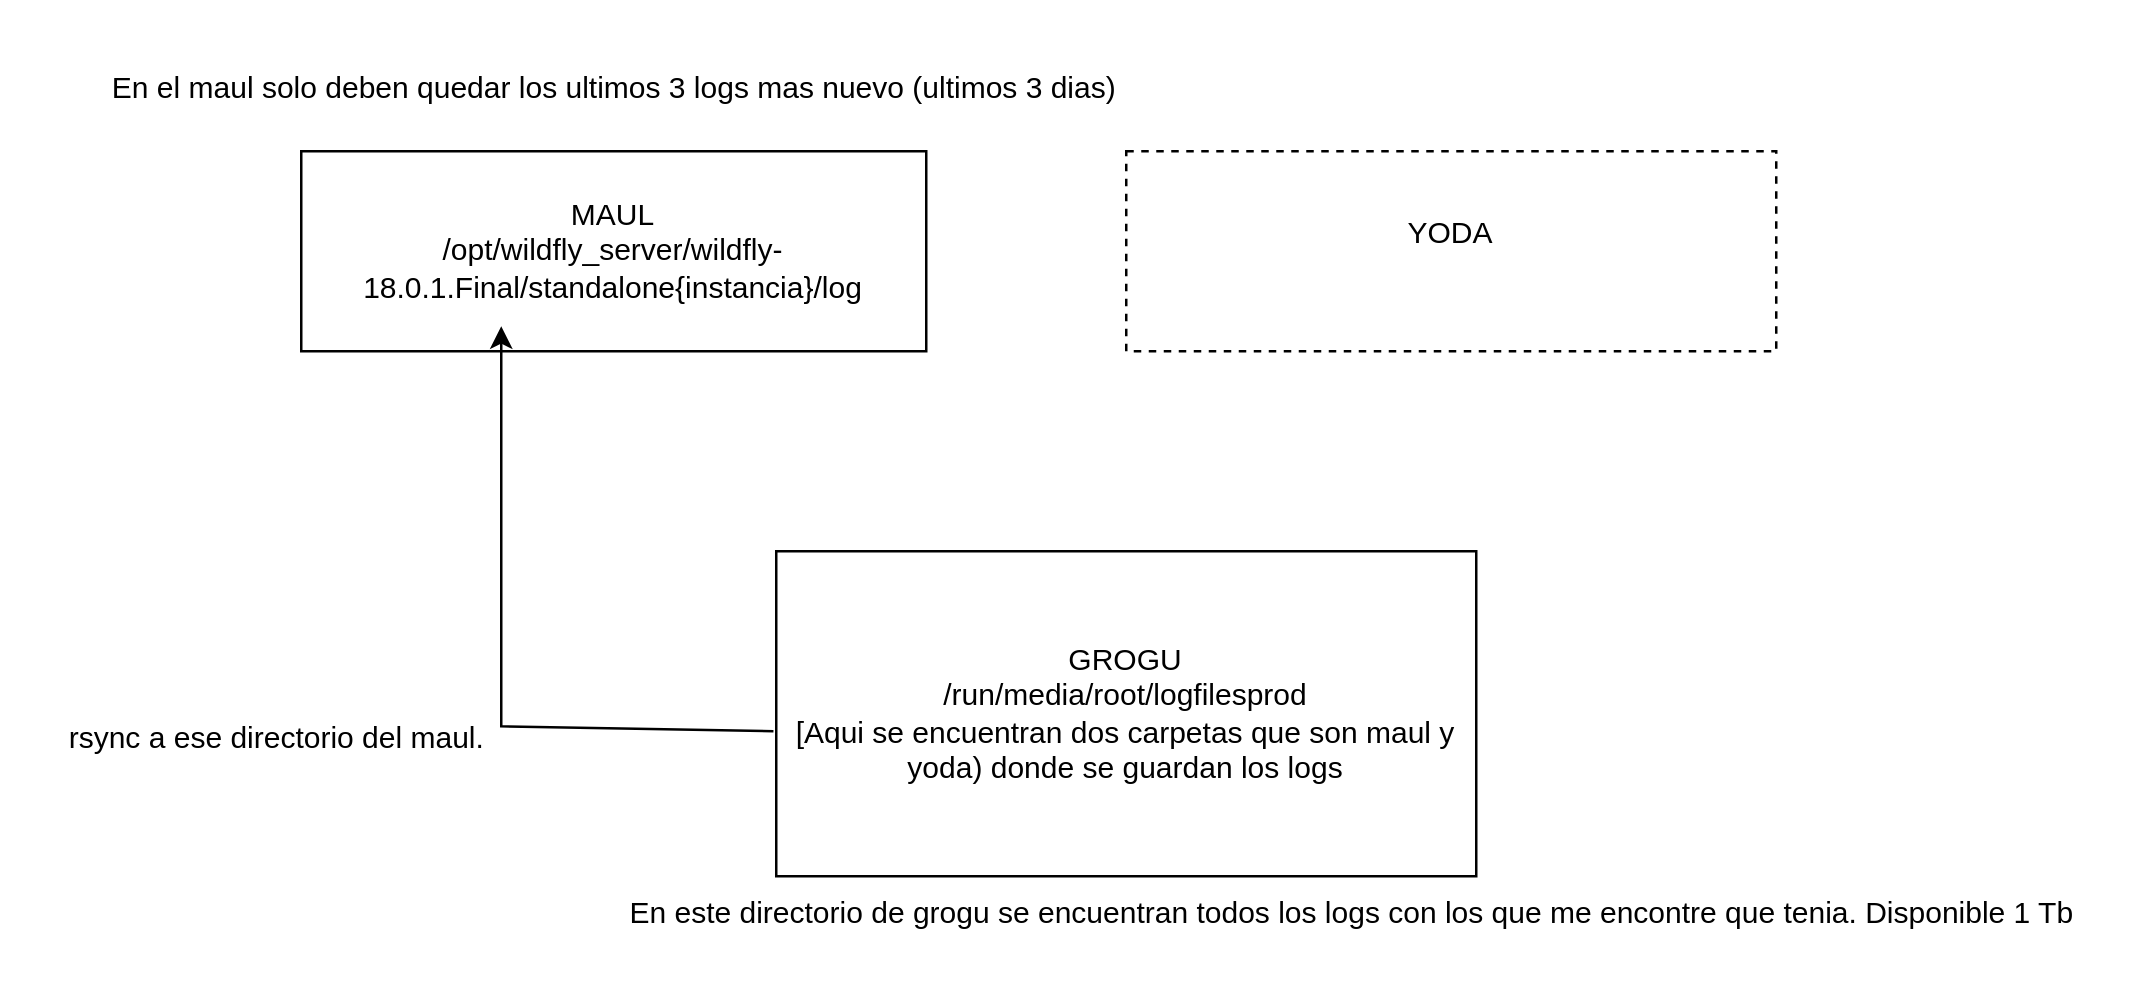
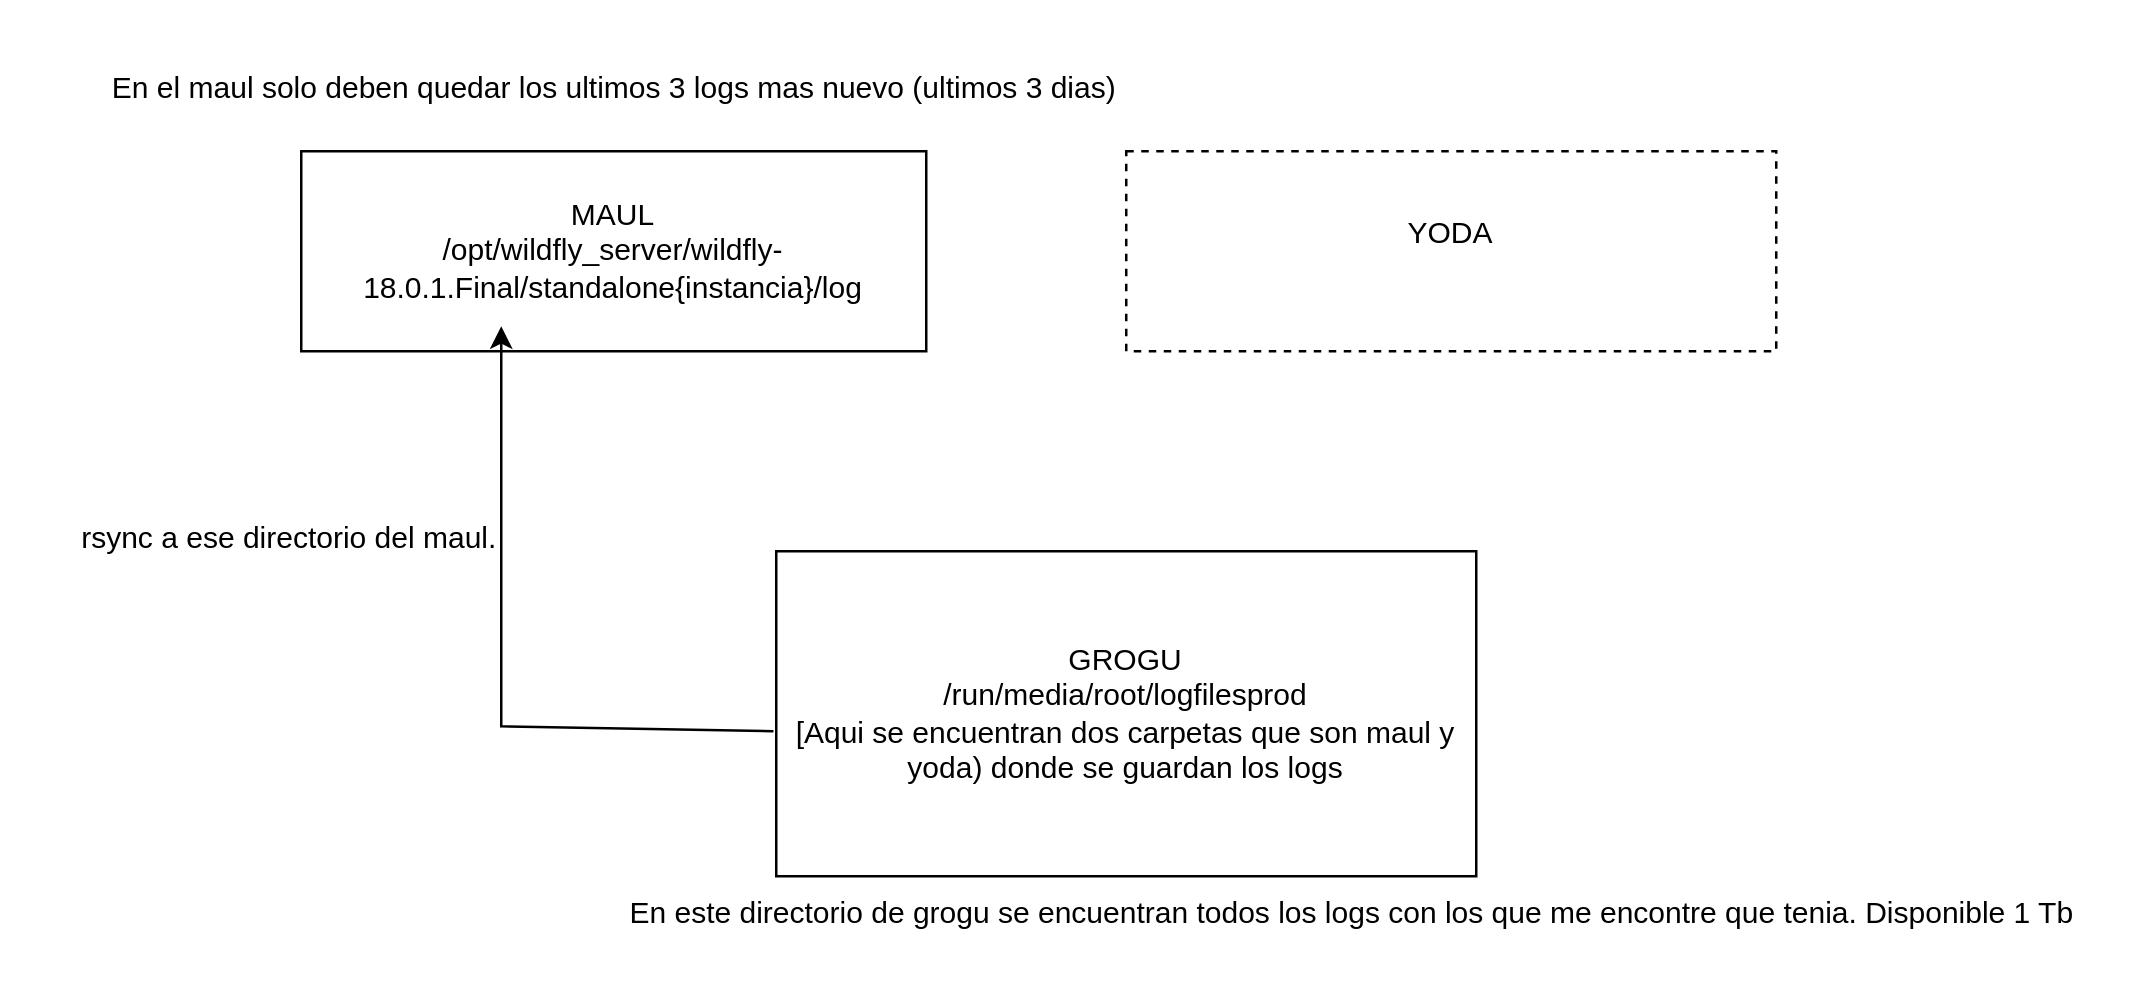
node "rsync a ese directorio del maul.": moved (276, 739) -> (289, 539)
